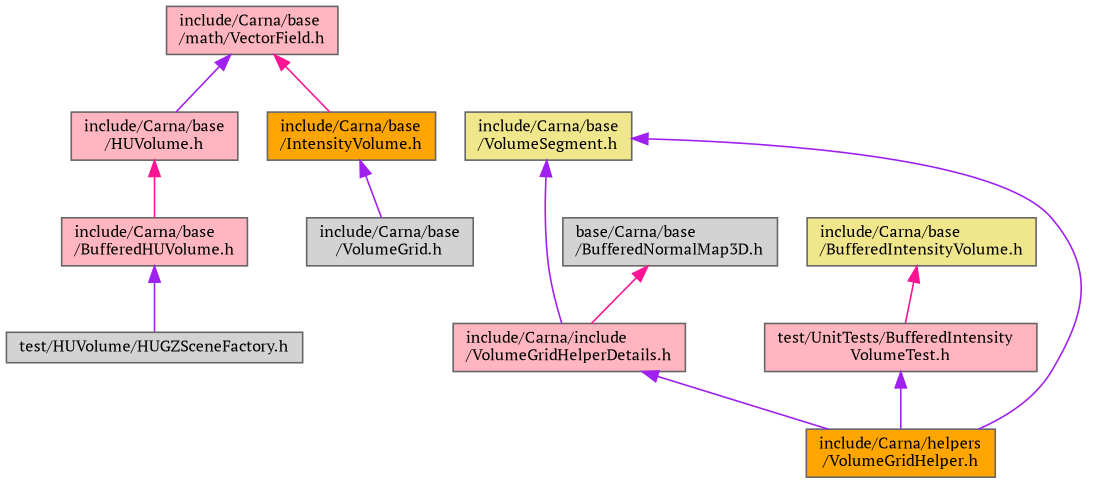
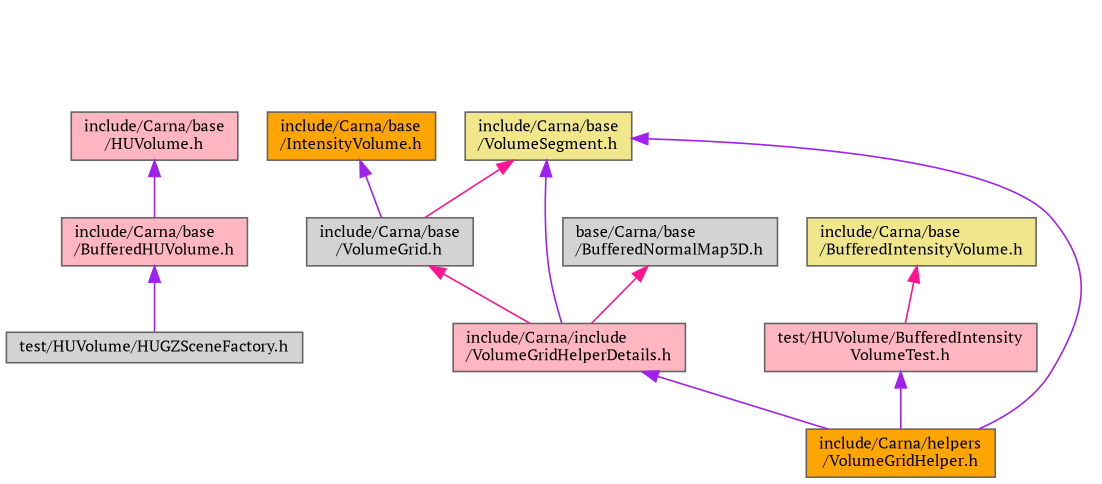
node "include/Carna/base /math/VectorField.h": removed
edge "include/Carna/base /VolumeGrid.h" -> "include/Carna/base /VolumeSegment.h": added
edge "include/Carna/base /BufferedHUVolume.h" -> "include/Carna/base /HUVolume.h": color deeppink -> purple
edge "include/Carna/include /VolumeGridHelperDetails.h" -> "include/Carna/base /VolumeGrid.h": added
node "test/UnitTests/BufferedIntensity VolumeTest.h": label "test/UnitTests/BufferedIntensity VolumeTest.h" -> "test/HUVolume/BufferedIntensity VolumeTest.h"
